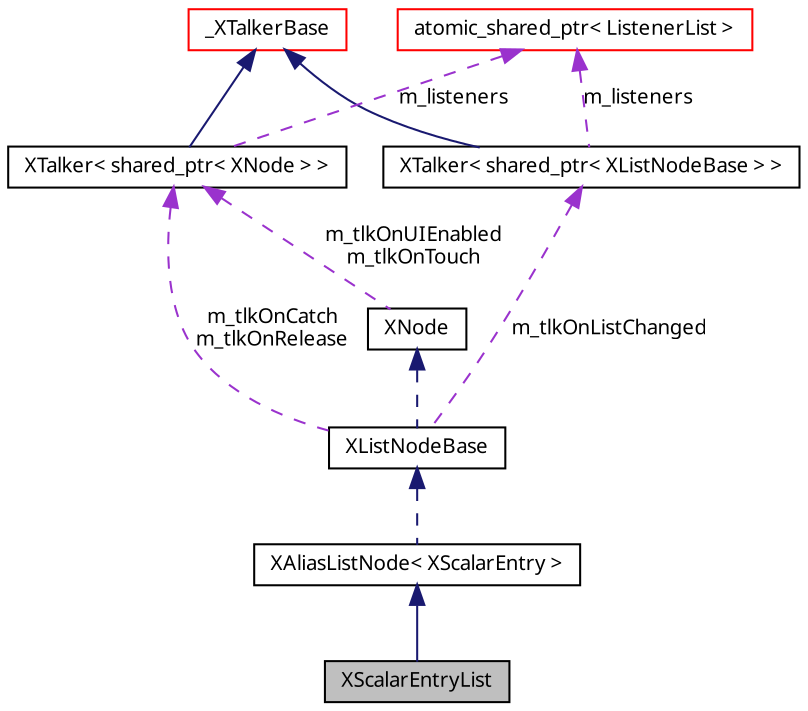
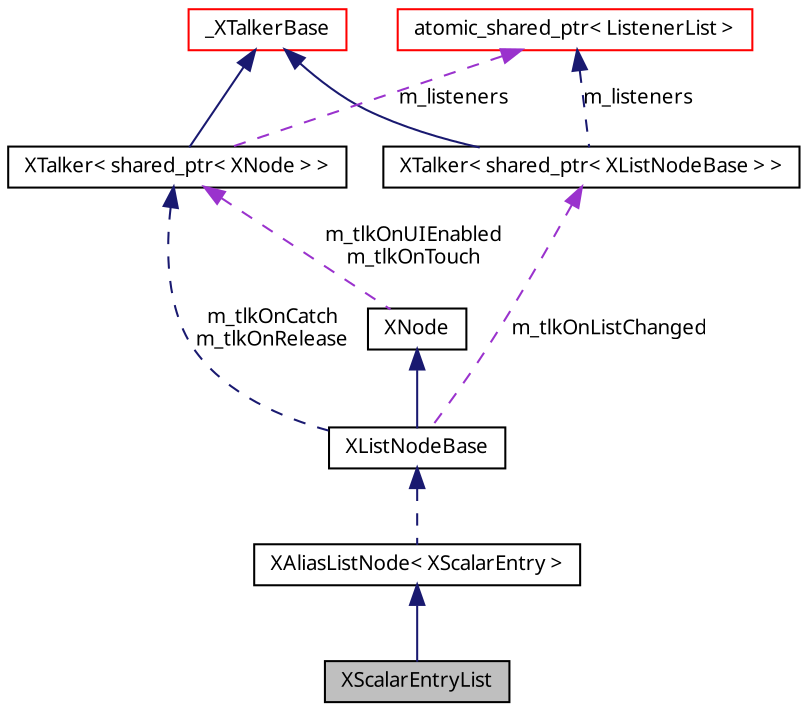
edge "XTalker< shared_ptr< XListNodeBase > >" -> "atomic_shared_ptr< ListenerList >": color darkorchid3 -> midnightblue
edge "XListNodeBase" -> "XTalker< shared_ptr< XNode > >": color darkorchid3 -> midnightblue
edge "XListNodeBase" -> "XNode": style dashed -> solid
